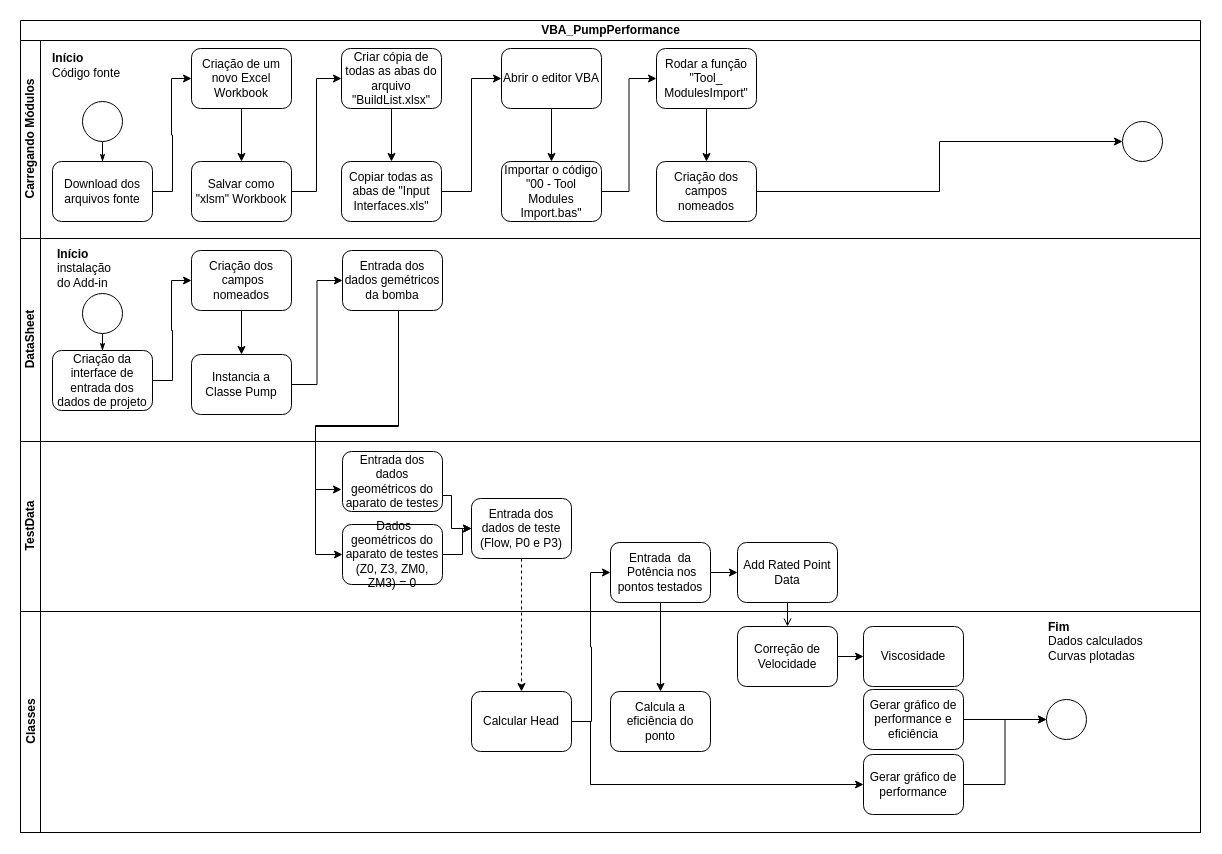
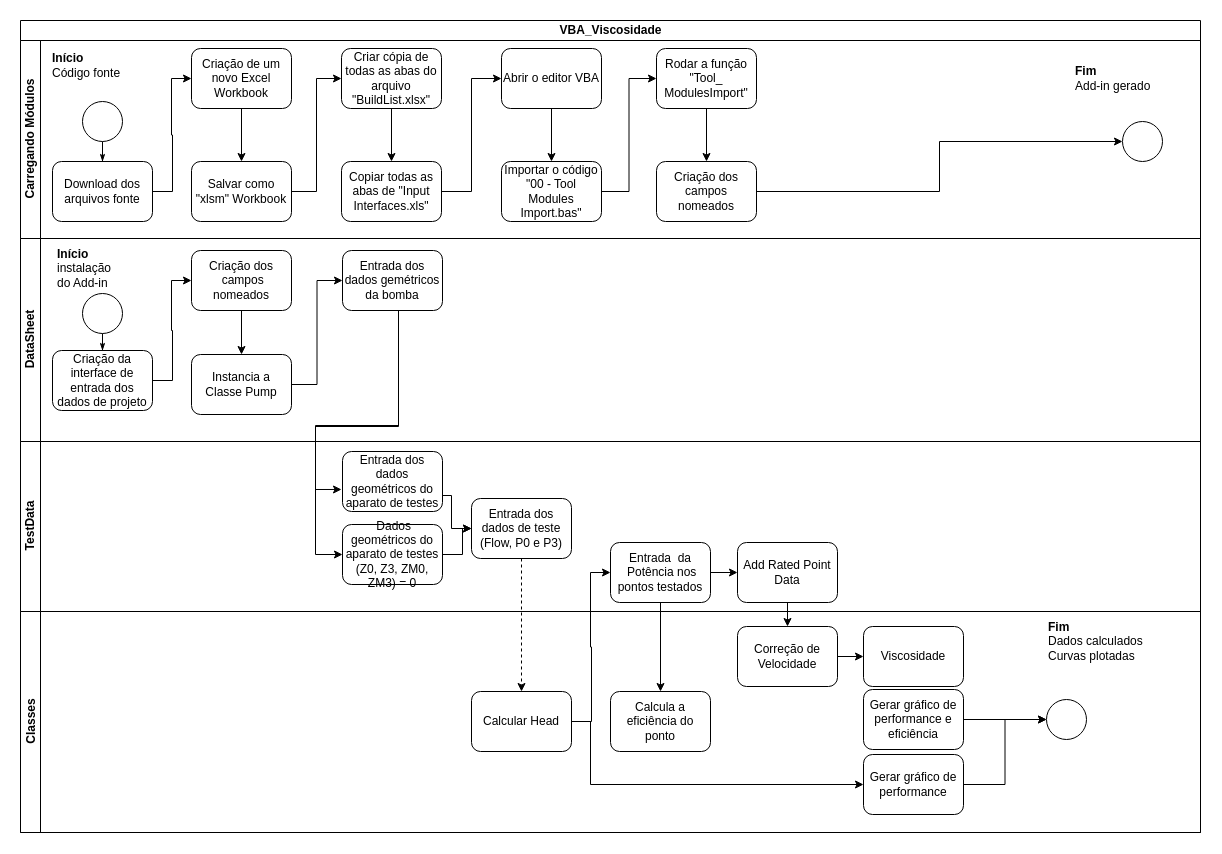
node "VBA_PumpPerformance": label "VBA_PumpPerformance" -> "VBA_Viscosidade"
node "FimAdd-in gerado": added
edge "Add Rated Point Data" -> "Correção de Velocidade": arrowhead open -> classic
